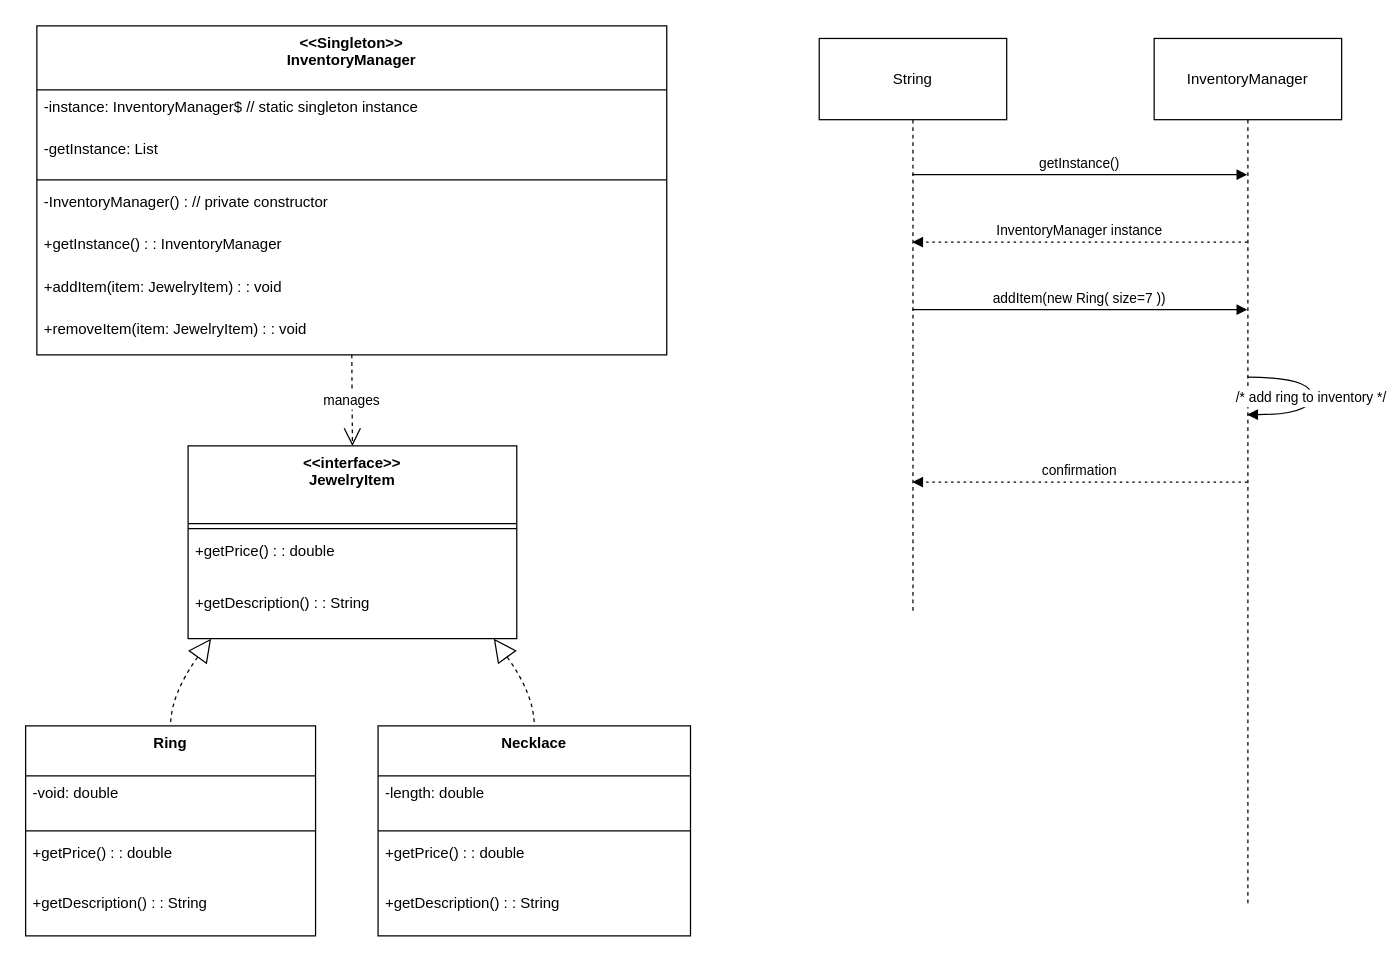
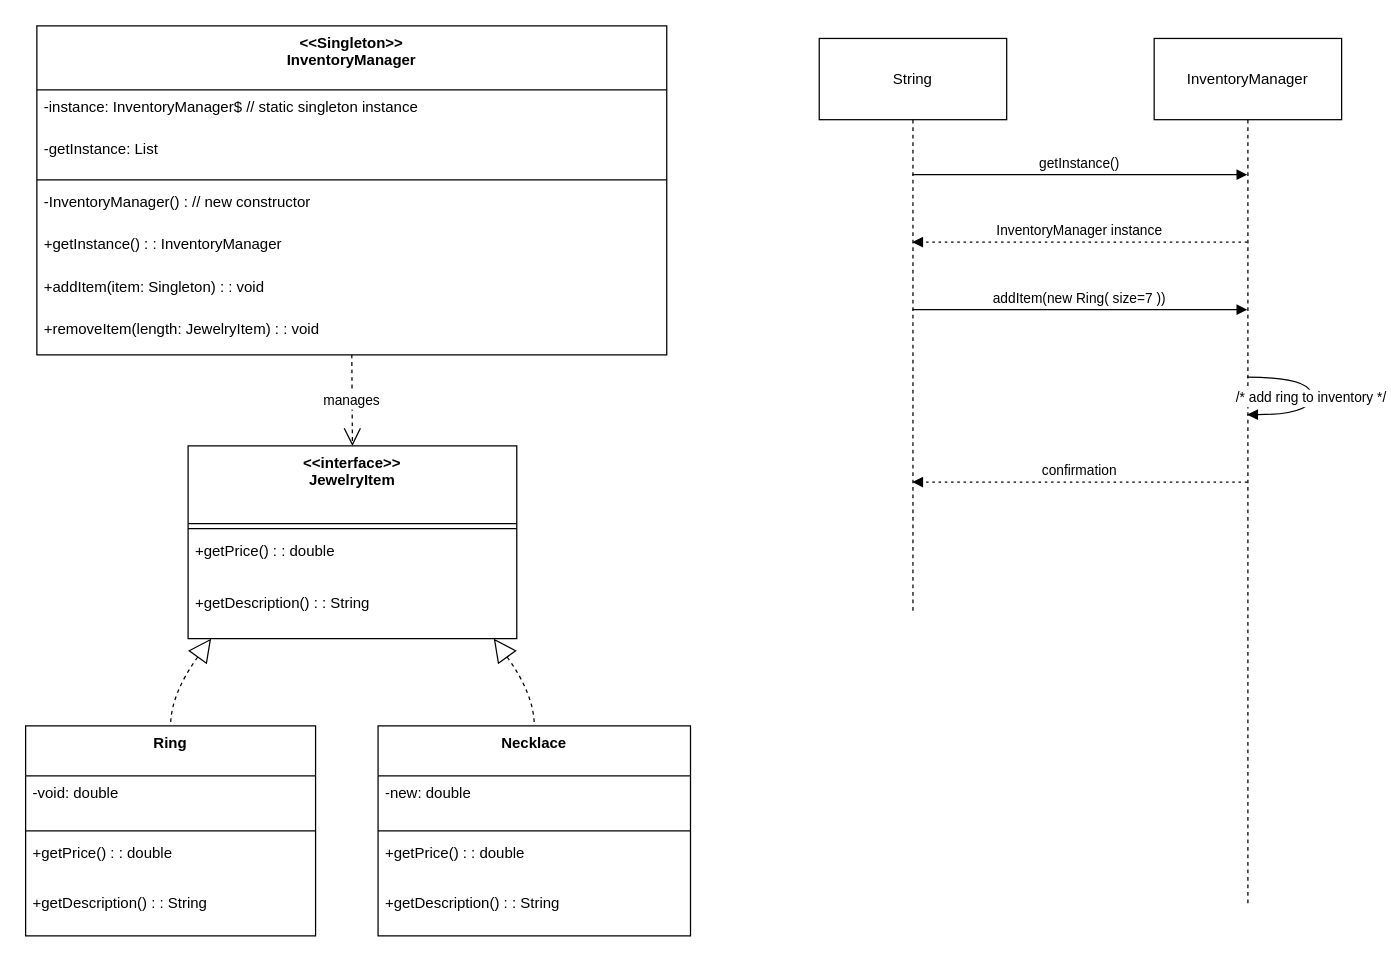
node "-InventoryManager() : // private constructor": label "-InventoryManager() : // private constructor" -> "-InventoryManager() : // new constructor"
node "+addItem(item: JewelryItem) : : void": label "+addItem(item: JewelryItem) : : void" -> "+addItem(item: Singleton) : : void"
node "+removeItem(item: JewelryItem) : : void": label "+removeItem(item: JewelryItem) : : void" -> "+removeItem(length: JewelryItem) : : void"
node "-length: double": label "-length: double" -> "-new: double"
